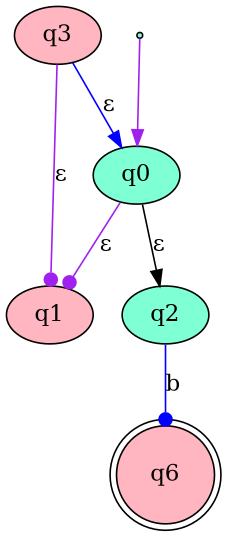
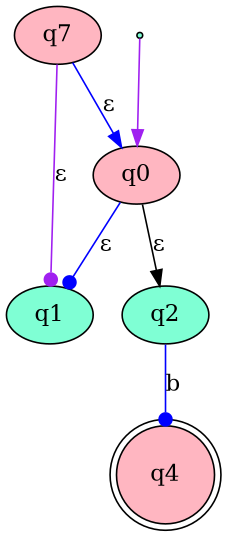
node "q3": label "q3" -> "q7"
node "q0": fillcolor aquamarine -> lightpink
edge "q0" -> "q1": color purple -> blue
node "q1": fillcolor lightpink -> aquamarine
node "q6": label "q6" -> "q4"
